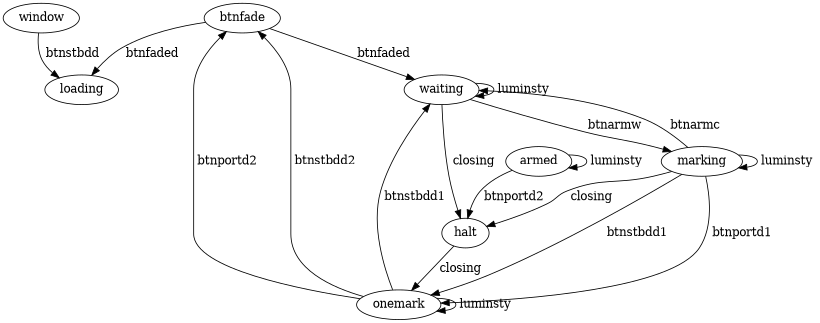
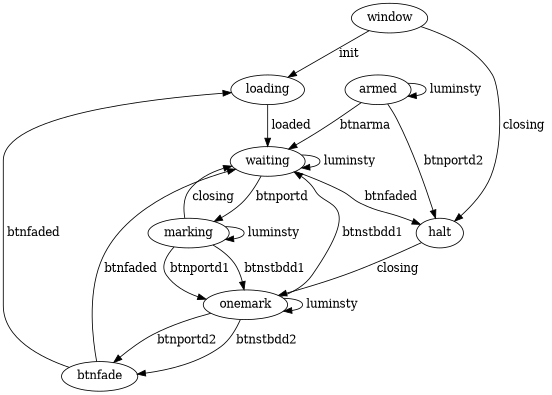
edge "window" -> "loading": label " btnstbdd " -> " init "
edge "loading" -> "waiting": added, label "loaded"
edge "armed" -> "waiting": added, label "btnarma"
edge "waiting" -> "marking": label " btnarmw " -> " btnportd "
edge "marking" -> "waiting": label " btnarmc " -> " closing "
edge "waiting" -> "halt": label " closing " -> " btnfaded "
edge "marking" -> "halt": now "window" -> "halt"
